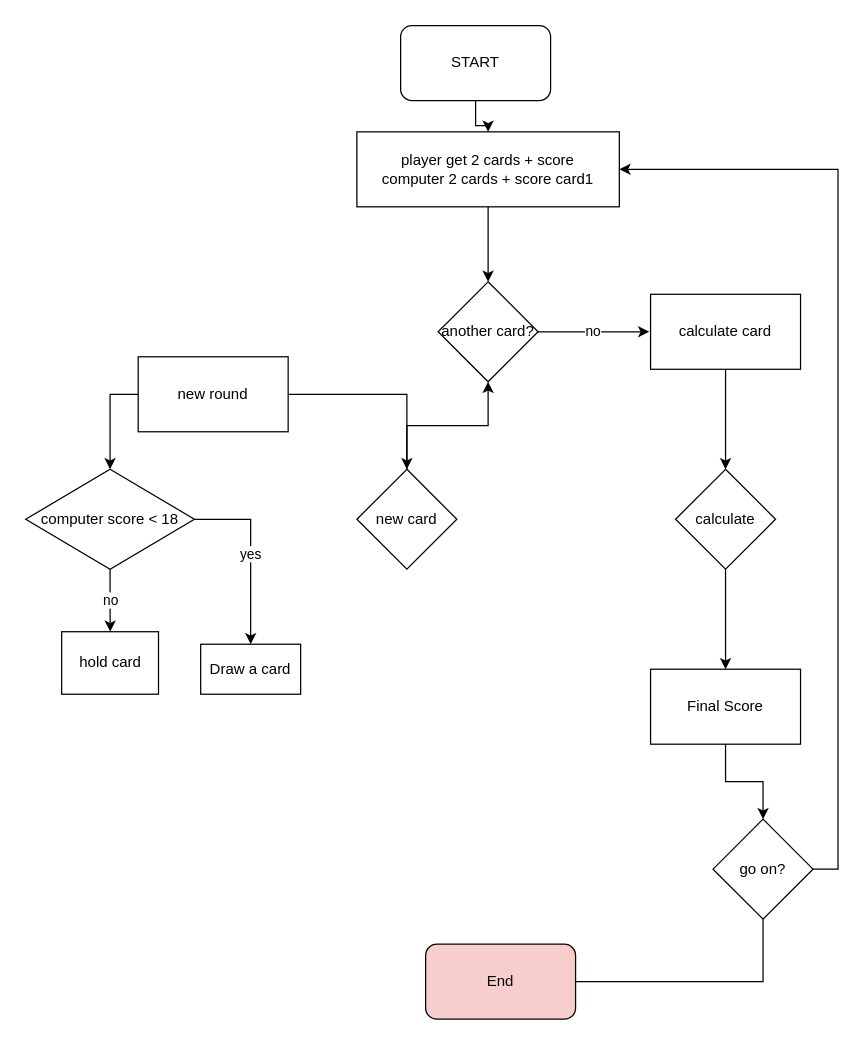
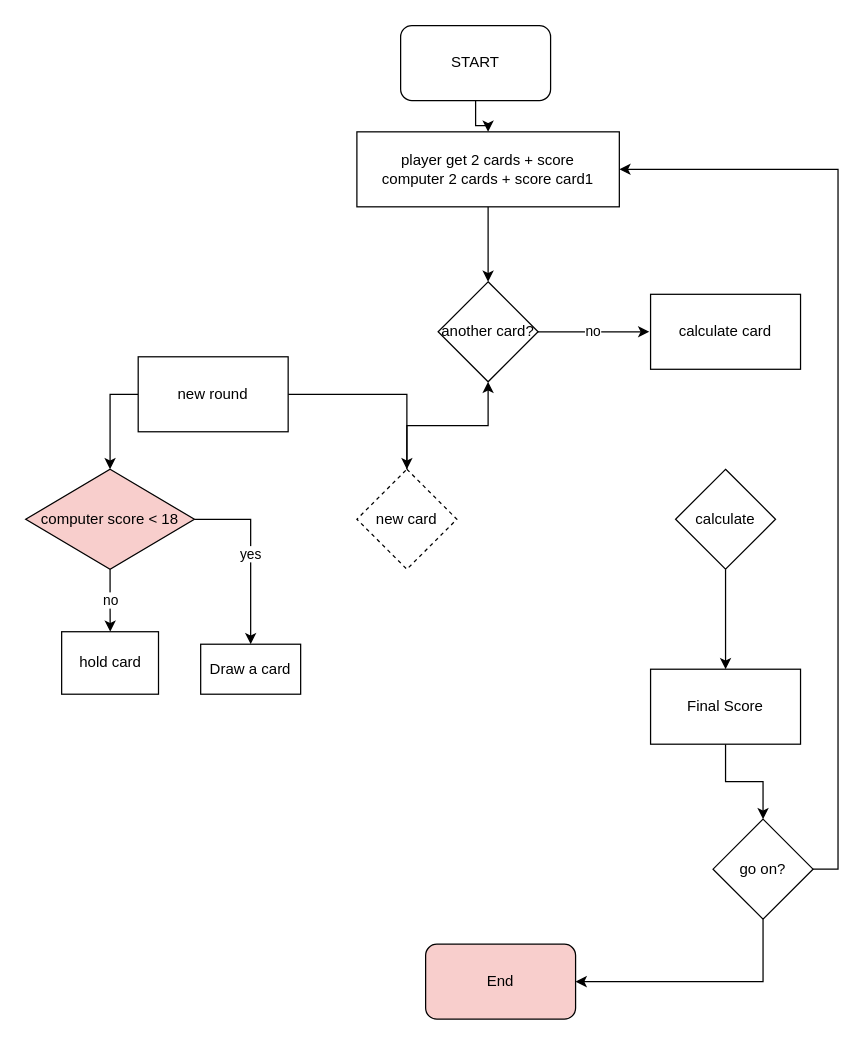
edge "calculate card" -> "calculate": removed
node "computer score < 18": fillcolor #ffffff -> #f8cecc
node "new card": style solid -> dashed
edge "go on?" -- "End": arrowhead none -> classic
